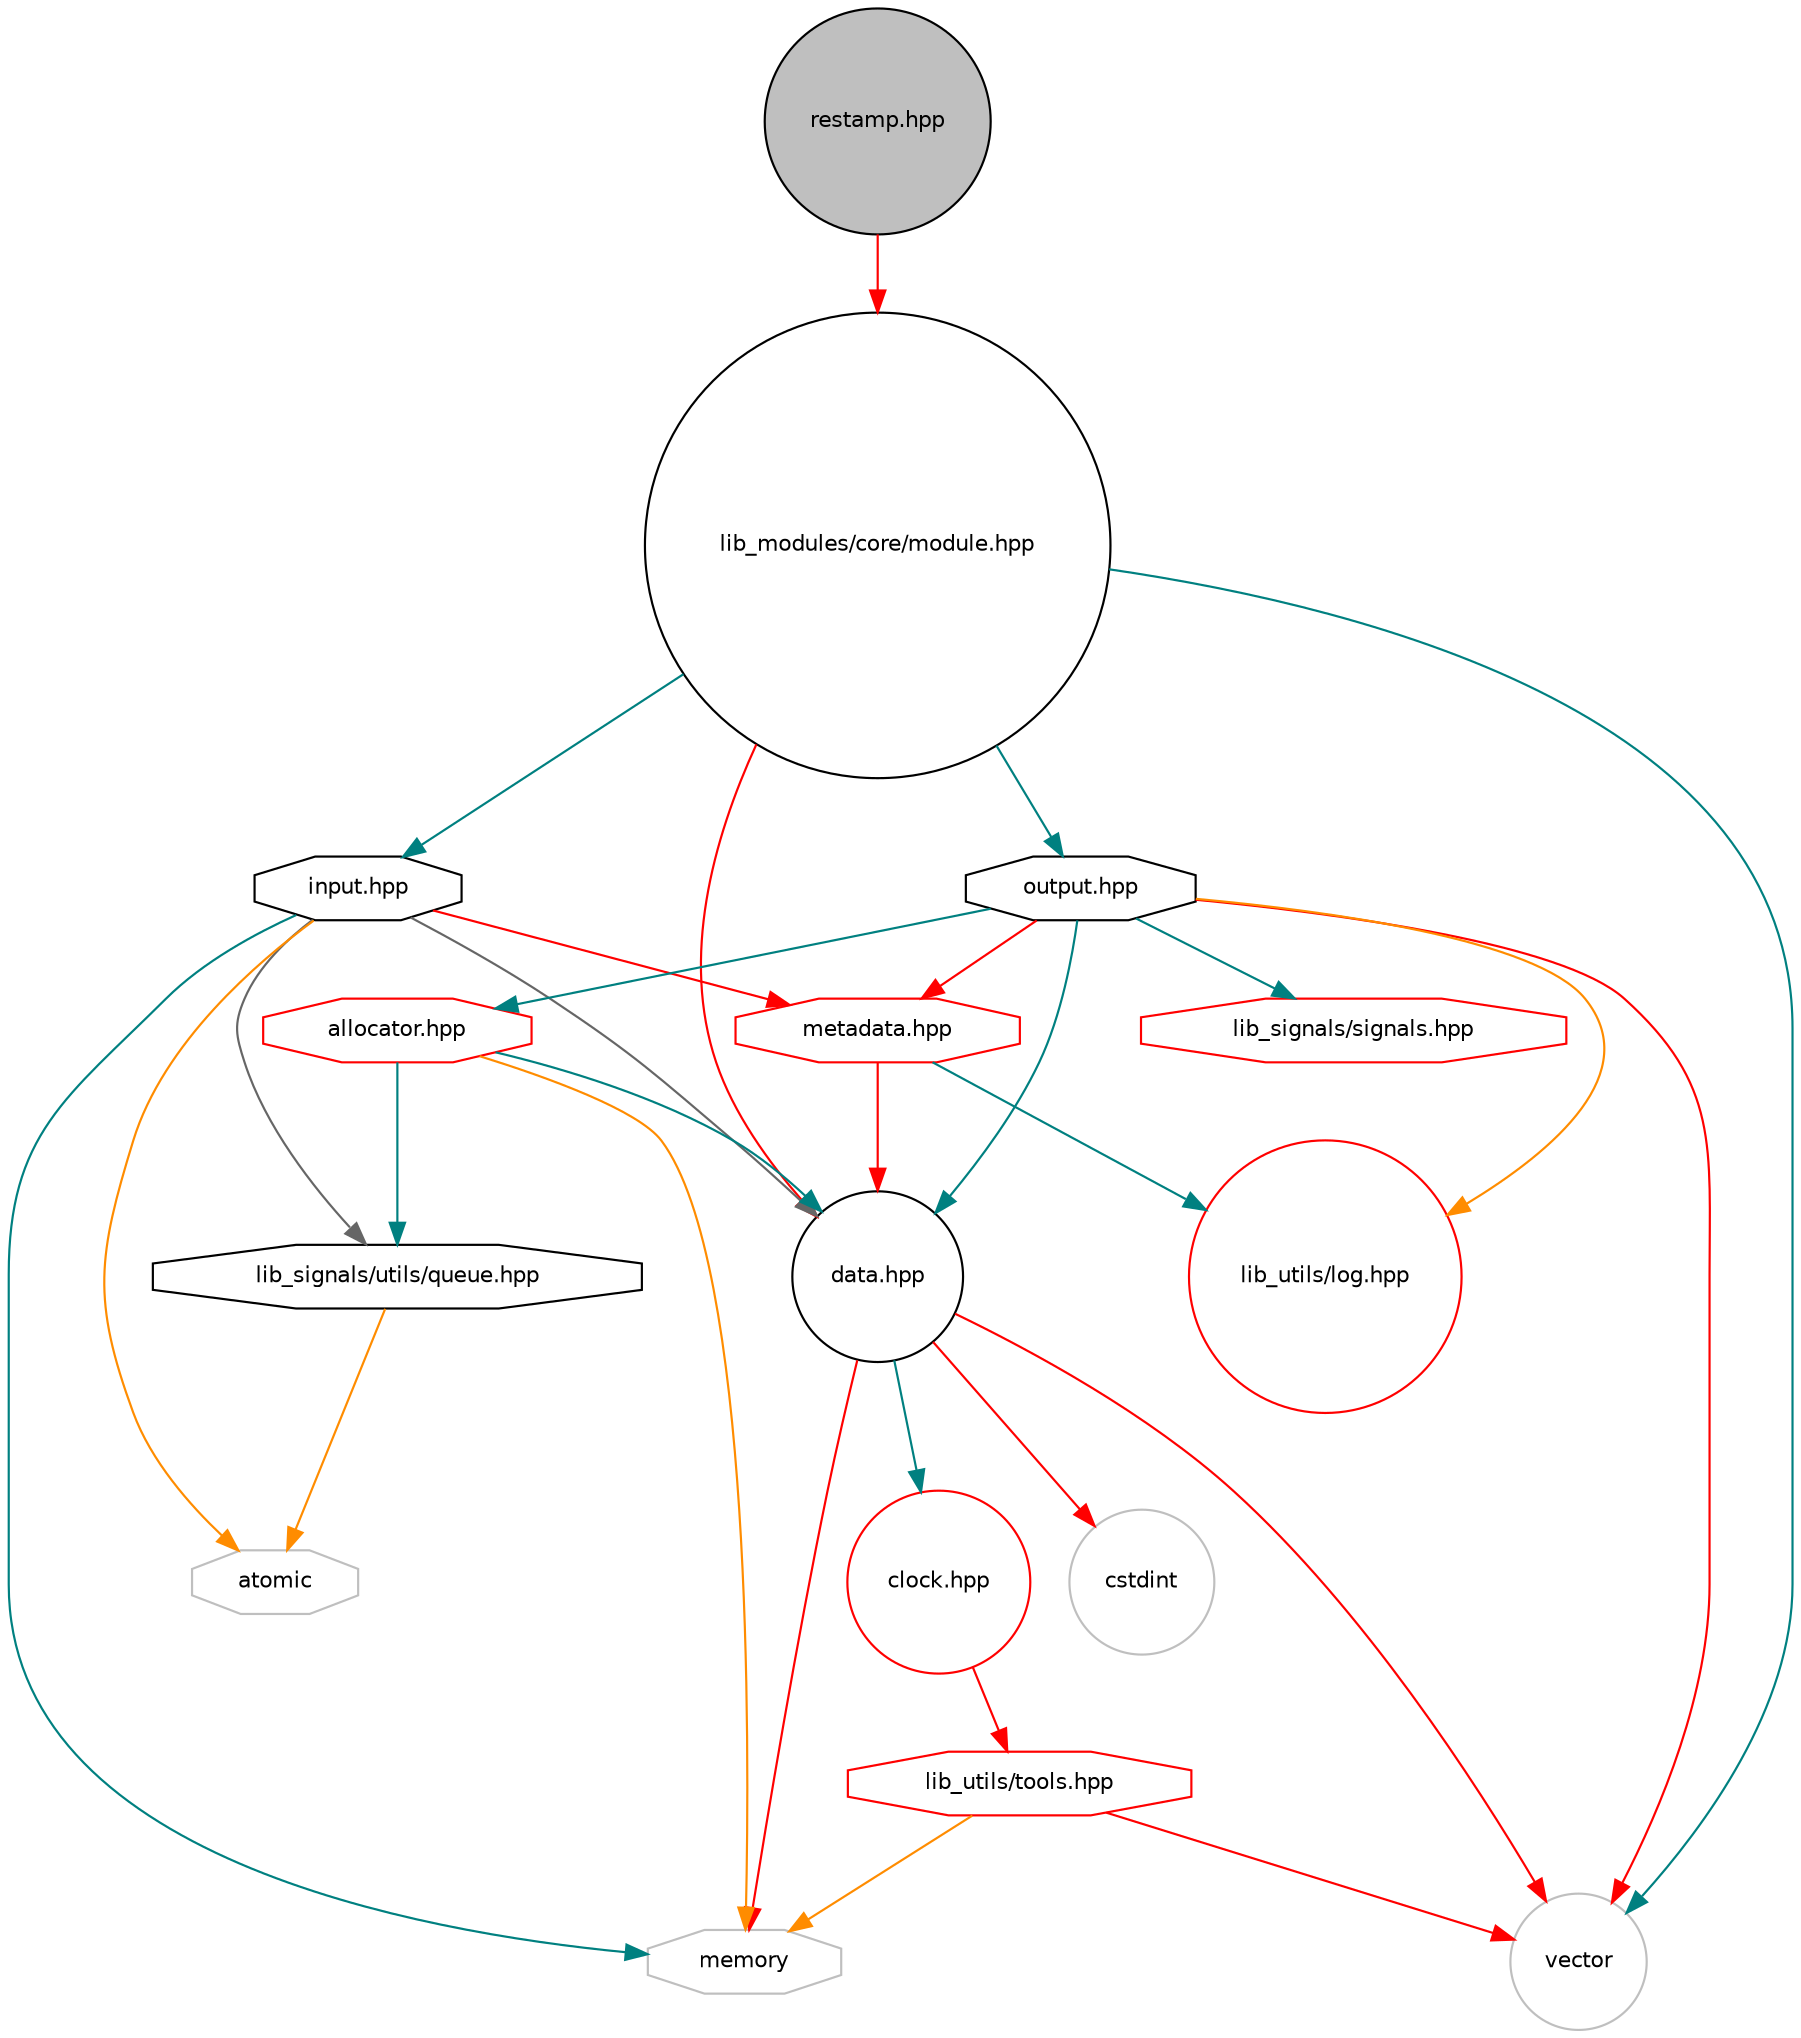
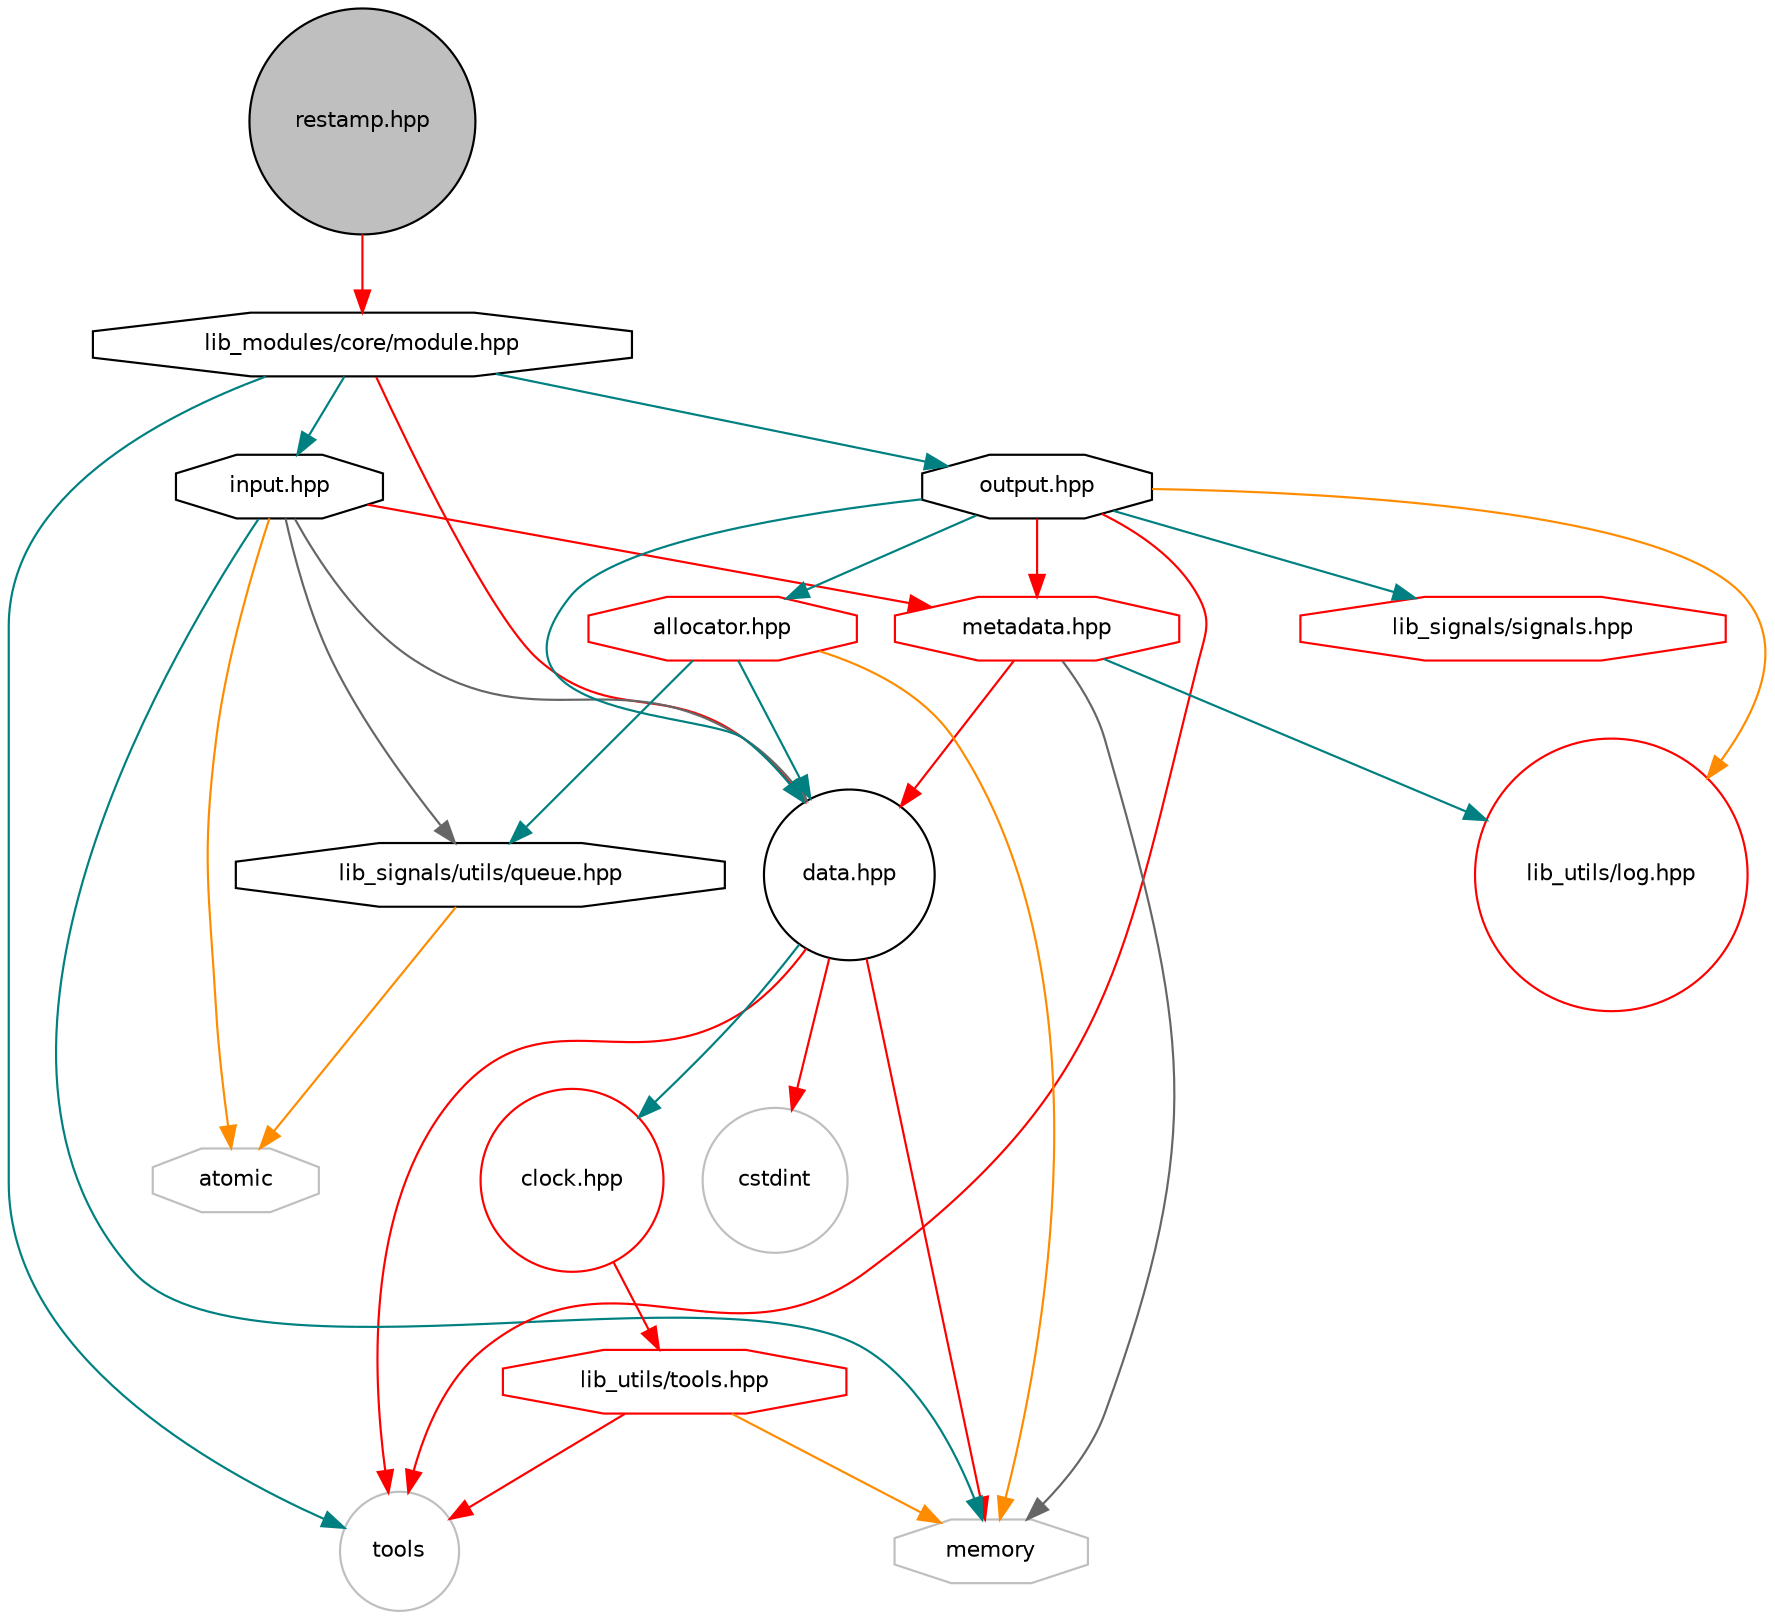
node "lib_modules/core/module.hpp": shape circle -> octagon
edge "metadata.hpp" -> "memory": added
node "vector": label "vector" -> "tools"
